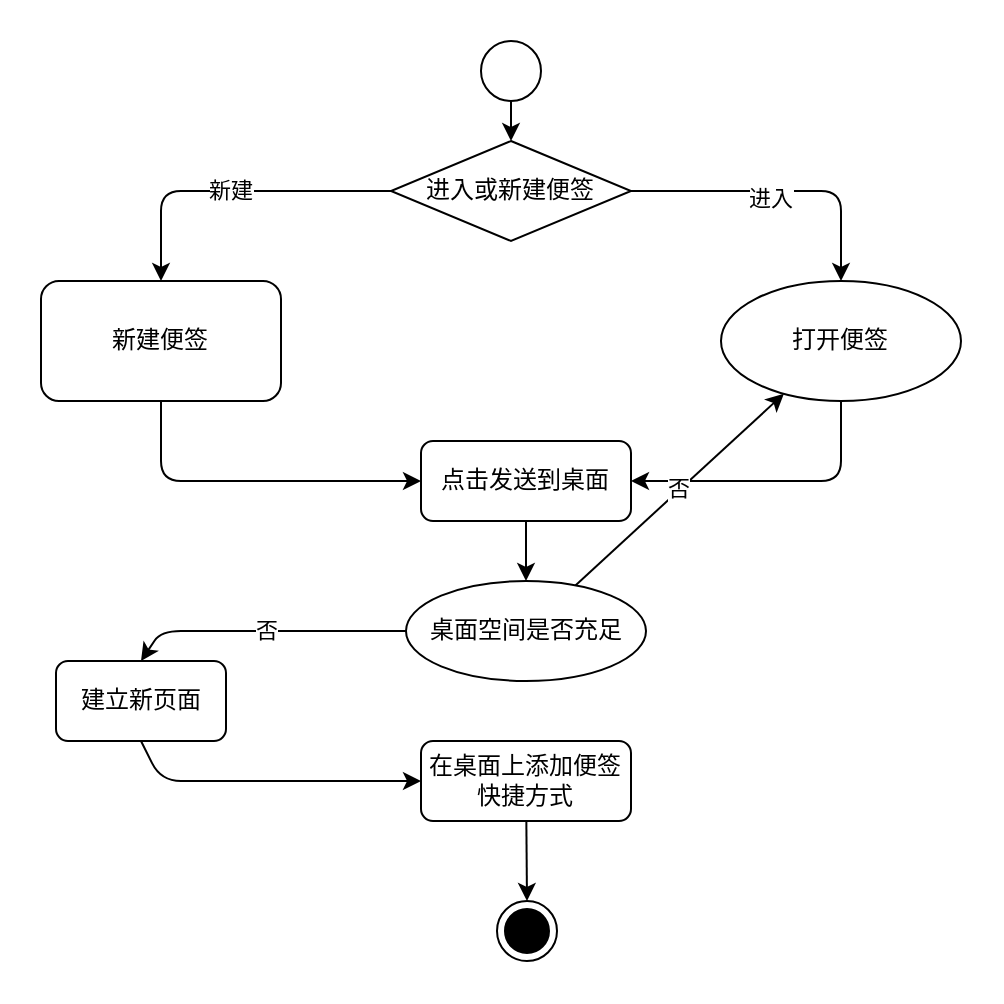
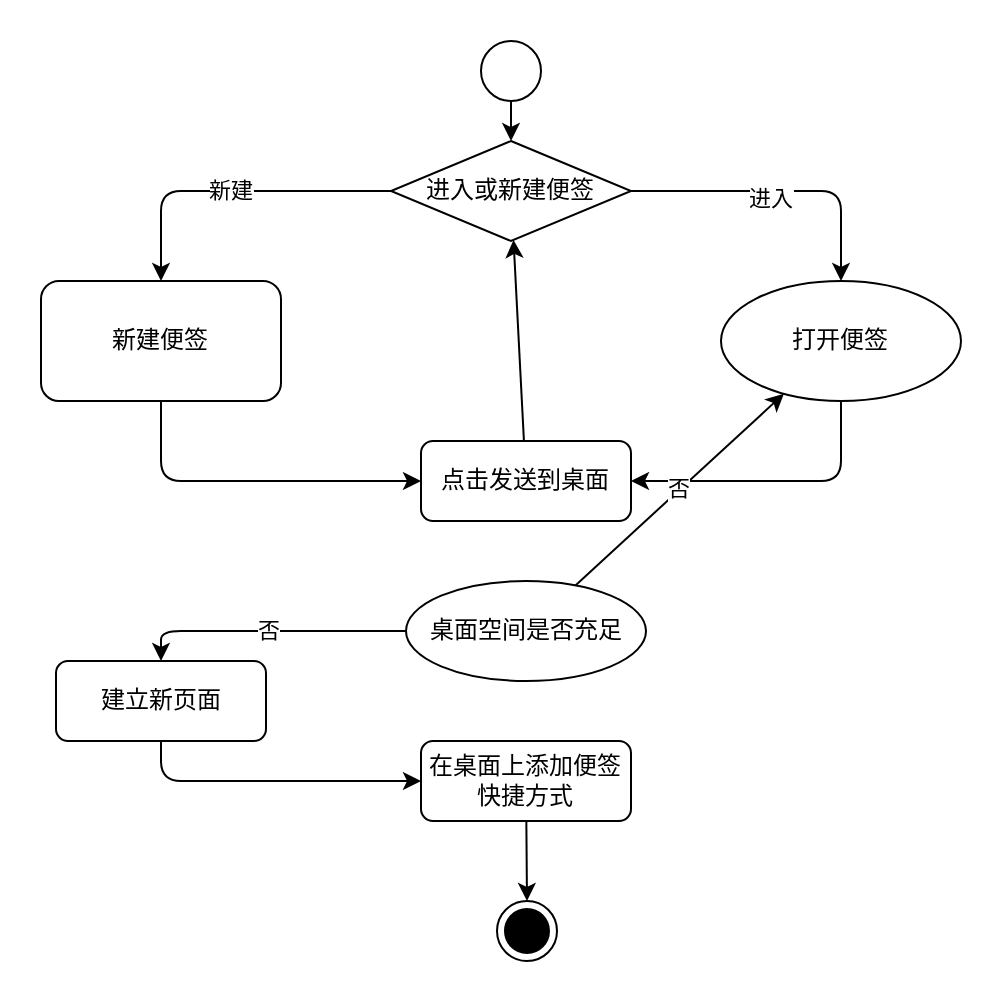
edge "点击发送到桌面" -> "桌面空间是否充足": now "点击发送到桌面" -> "进入或新建便签"
node "建立新页面": size 170x80 -> 210x80
